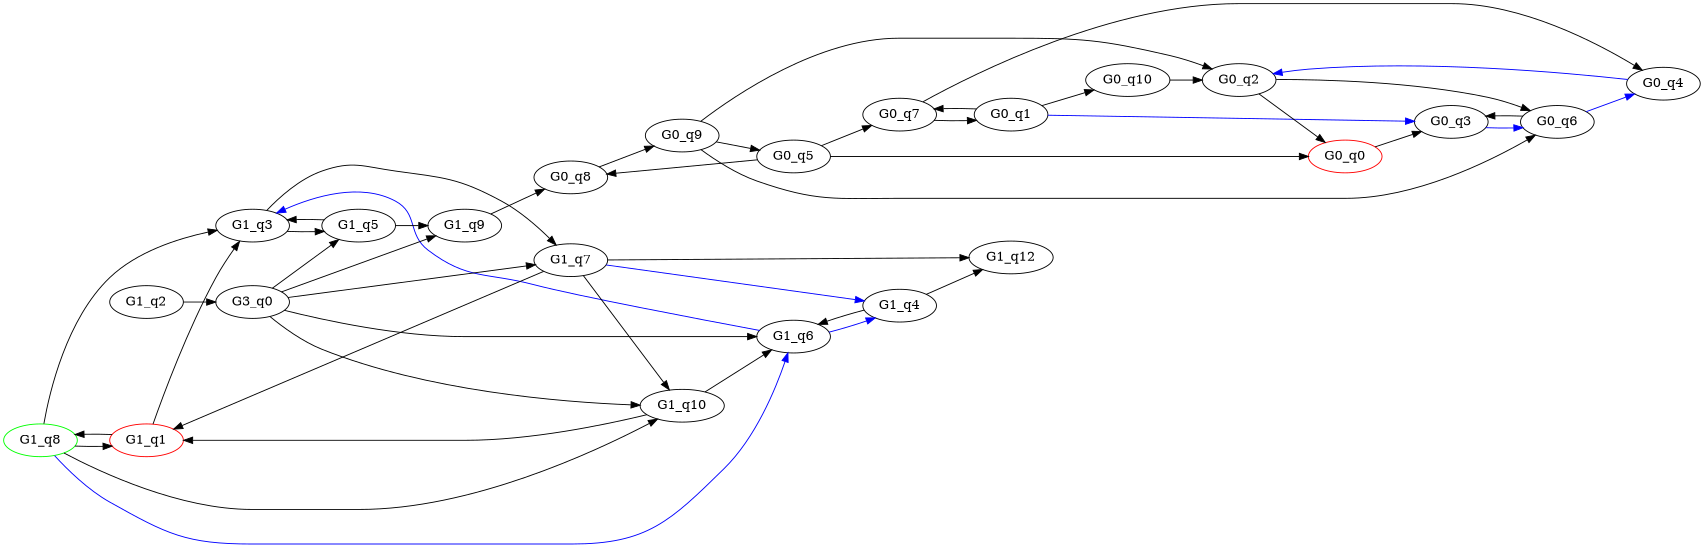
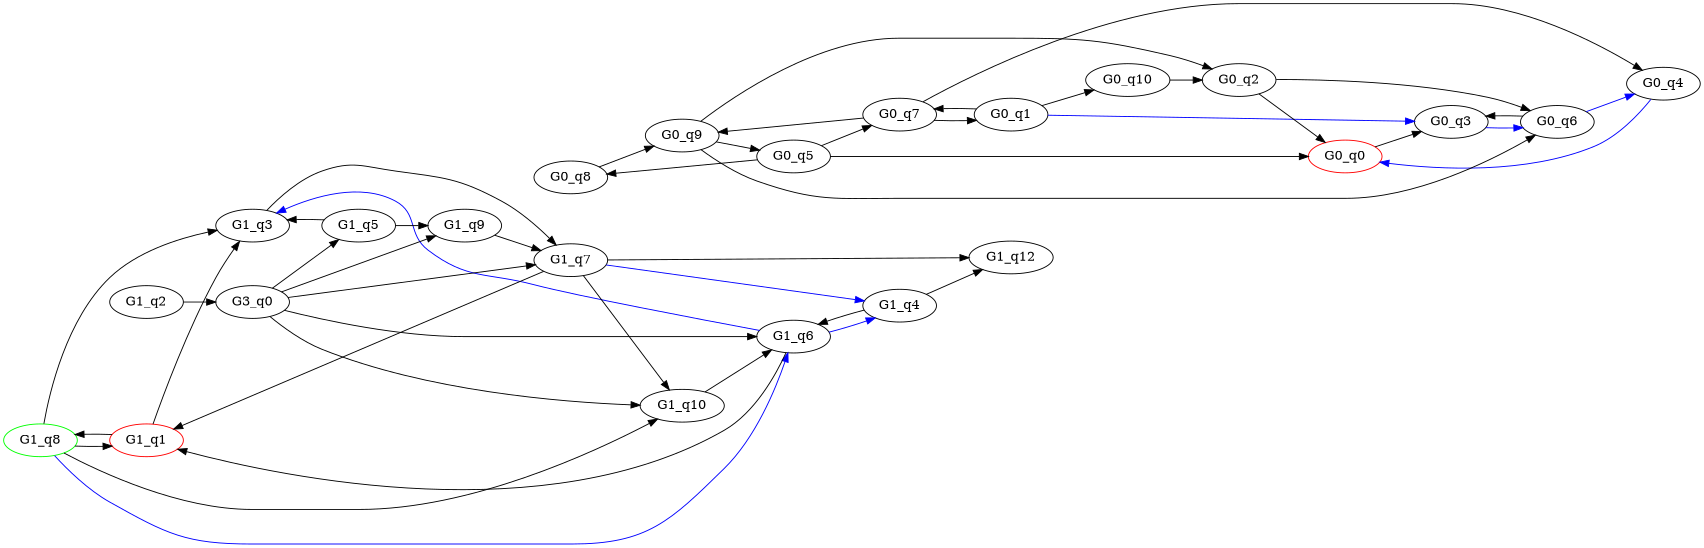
edge "G0_q4" -> "G0_q2": now "G0_q4" -> "G0_q0"
edge "G0_q7" -> "G0_q9": added
edge "G1_q9" -> "G0_q8": now "G1_q9" -> "G1_q7"
edge "G1_q3" -> "G1_q5": removed
edge "G1_q10" -> "G1_q1": now "G1_q6" -> "G1_q1"
